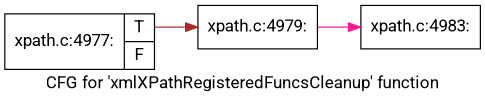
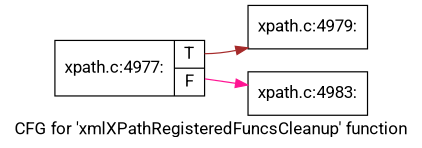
edge "xpath.c:4979:" -> "xpath.c:4983:": now "xpath.c:4977:" -> "xpath.c:4983:"
